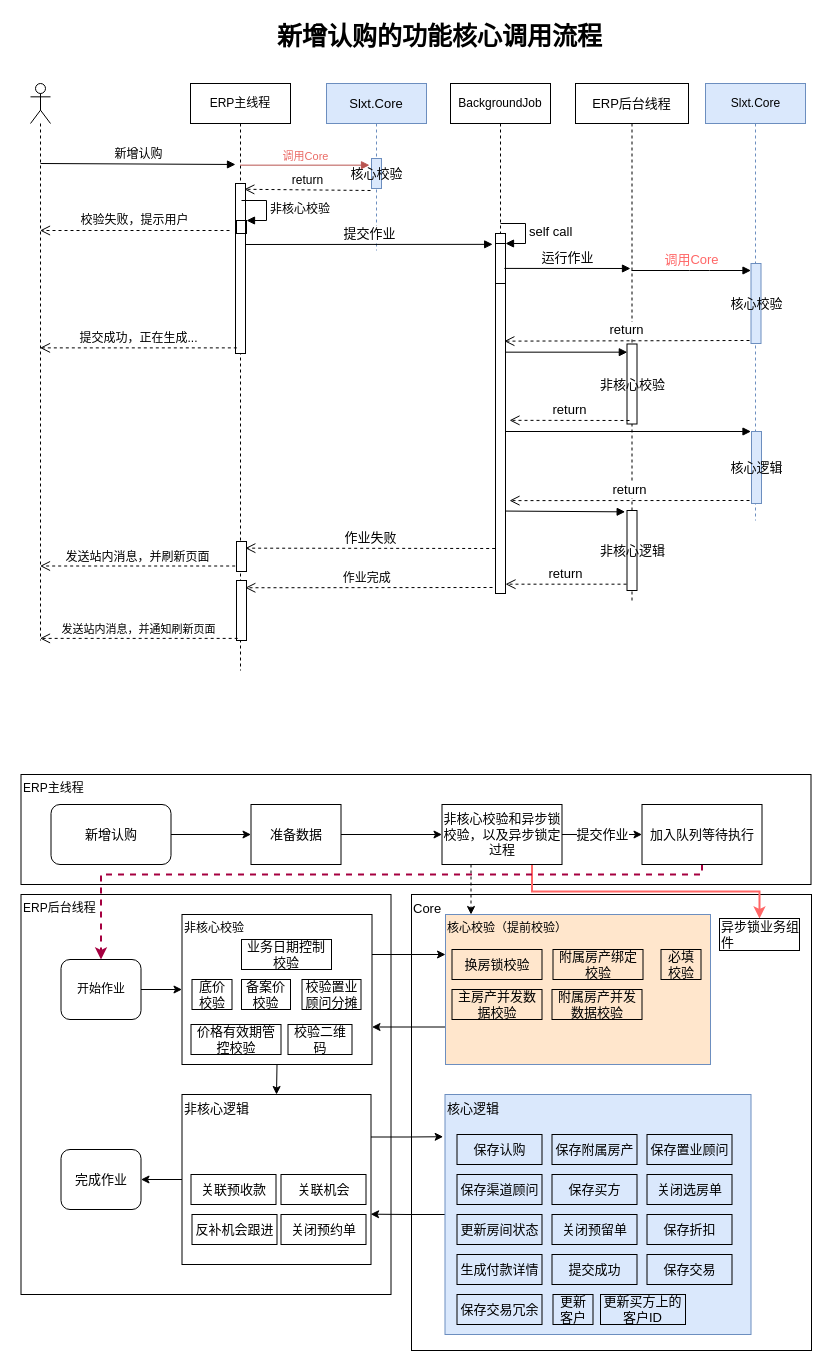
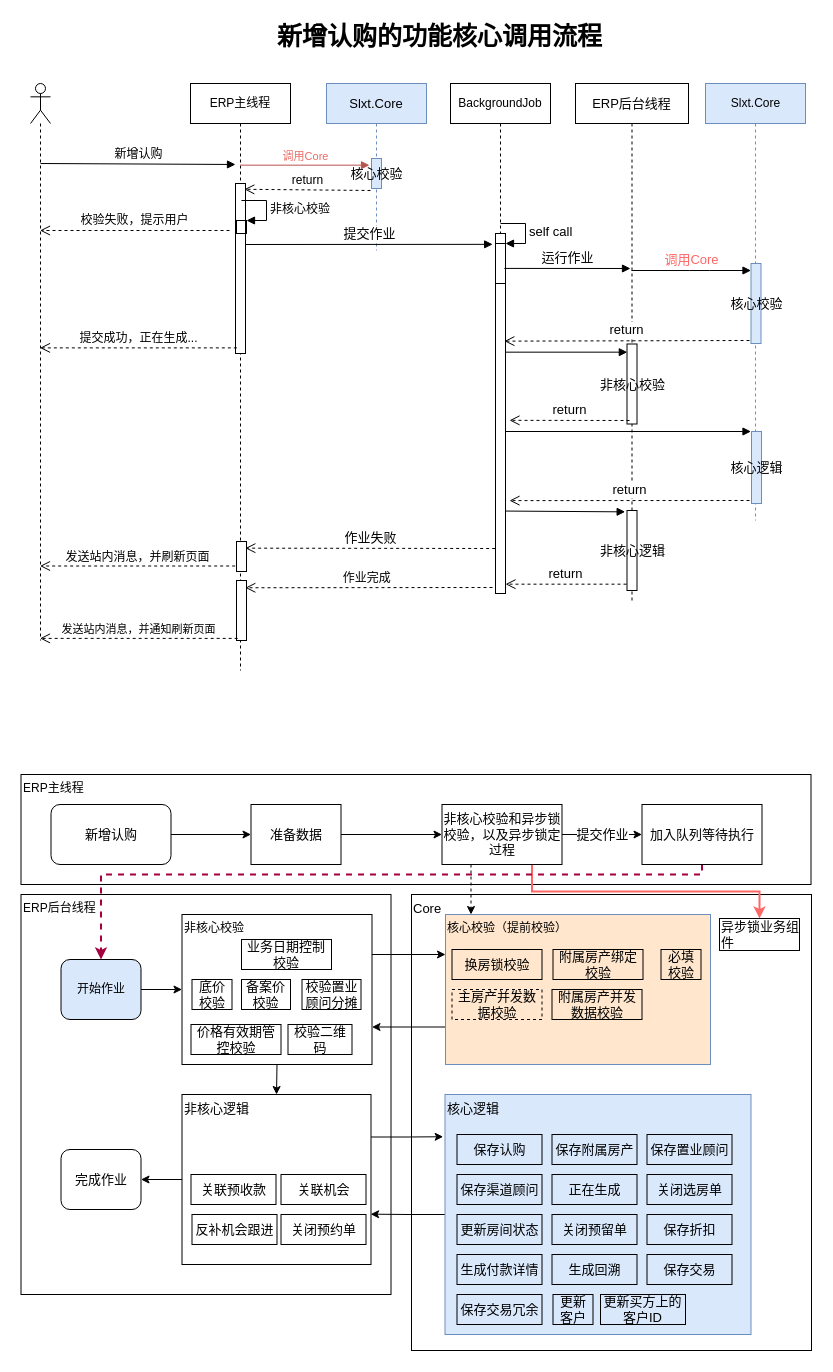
node "开始作业": fillcolor #ffffff -> #dae8fc
node "主房产并发数据校验": style solid -> dashed
node "保存买方": label "保存买方" -> "正在生成"
node "提交成功": label "提交成功" -> "生成回溯"
